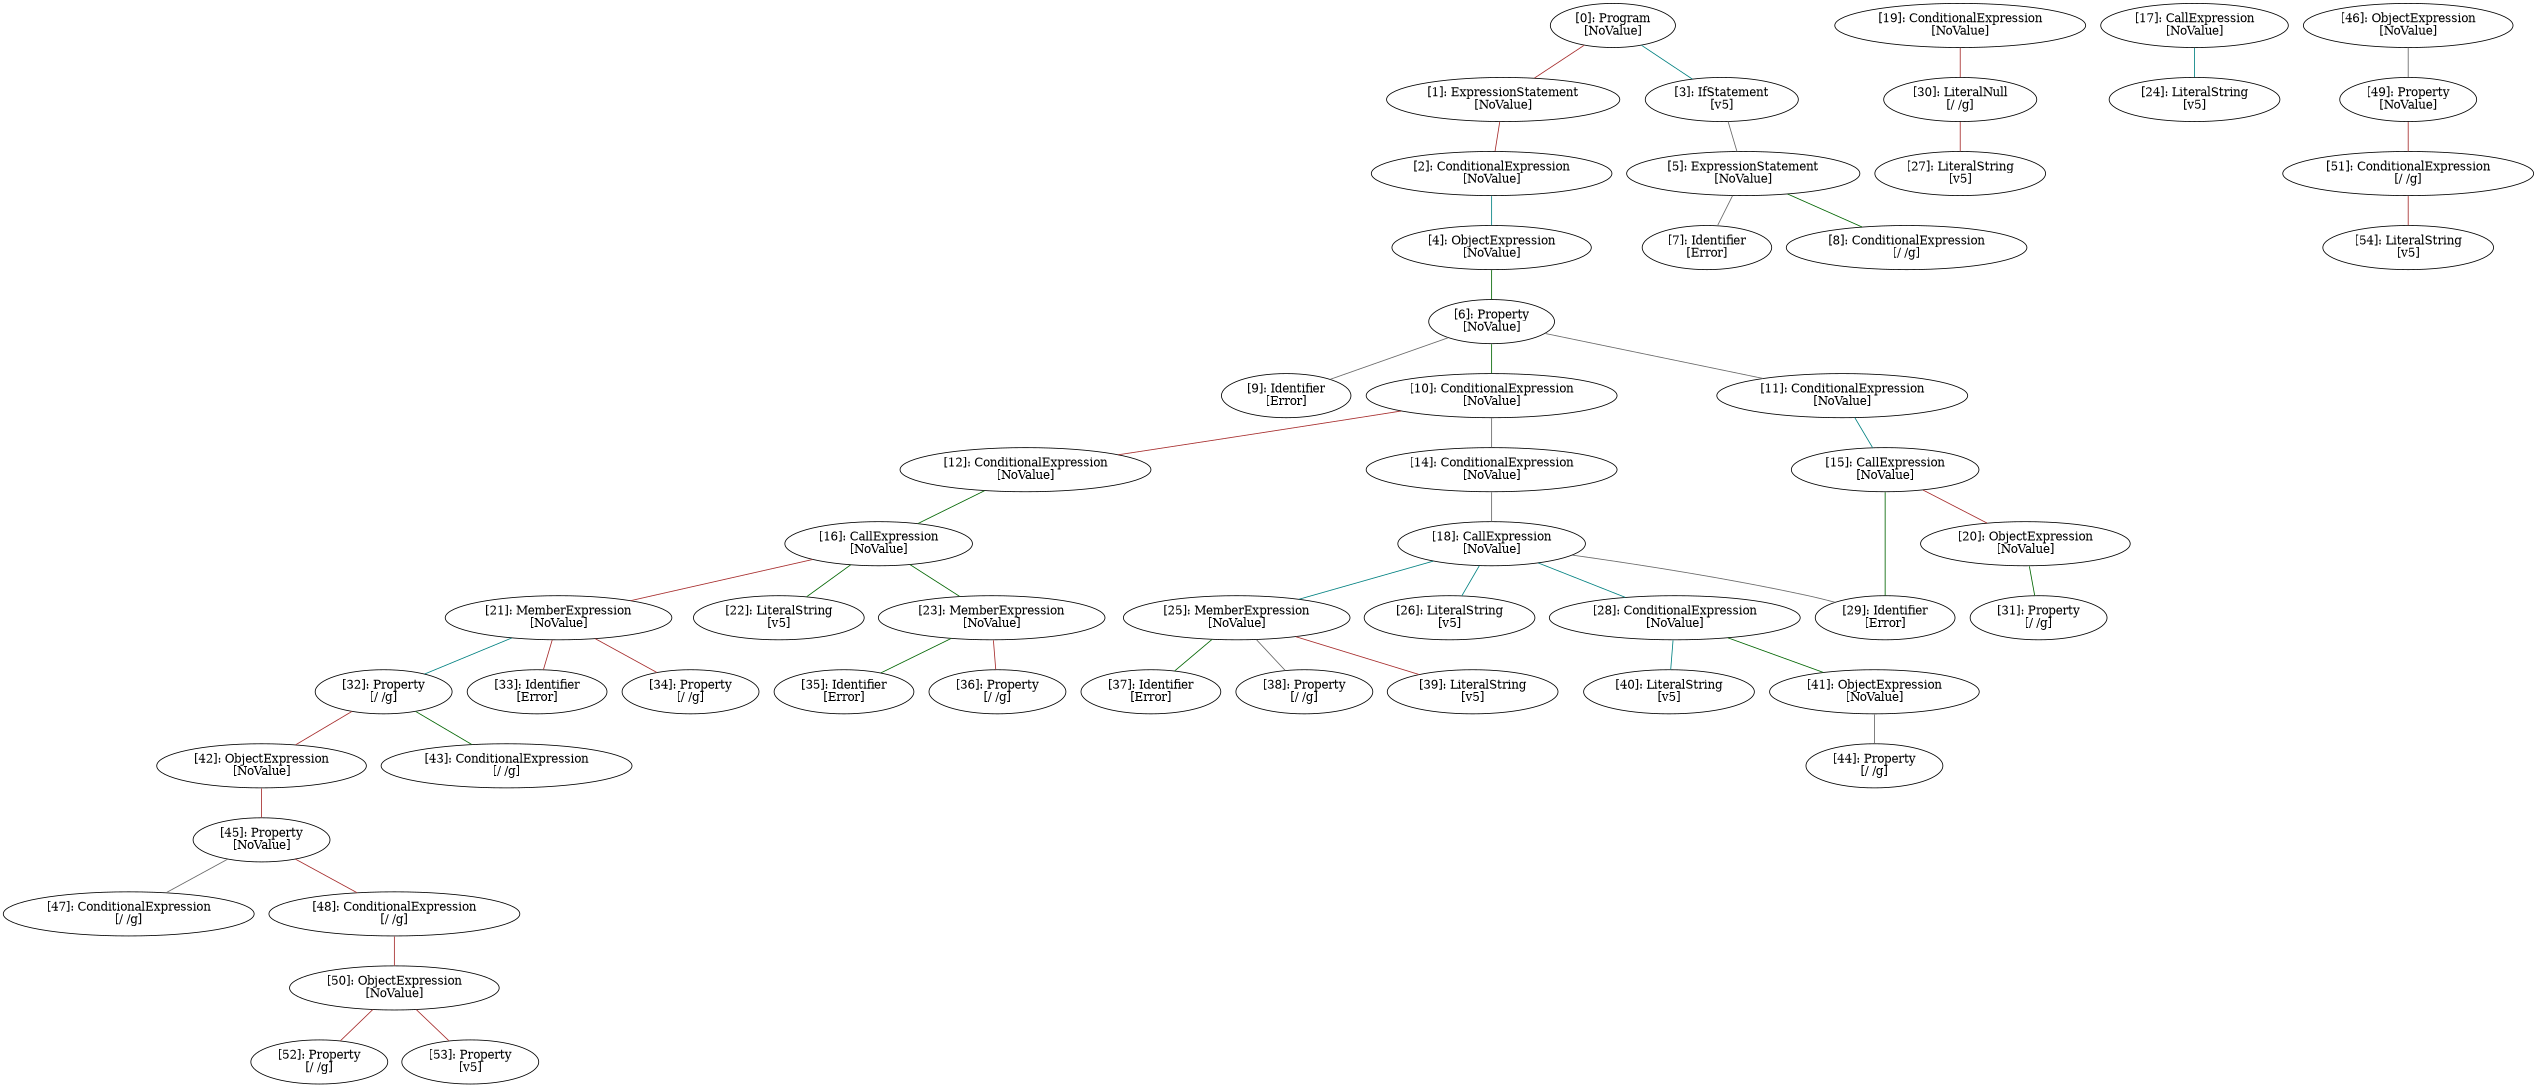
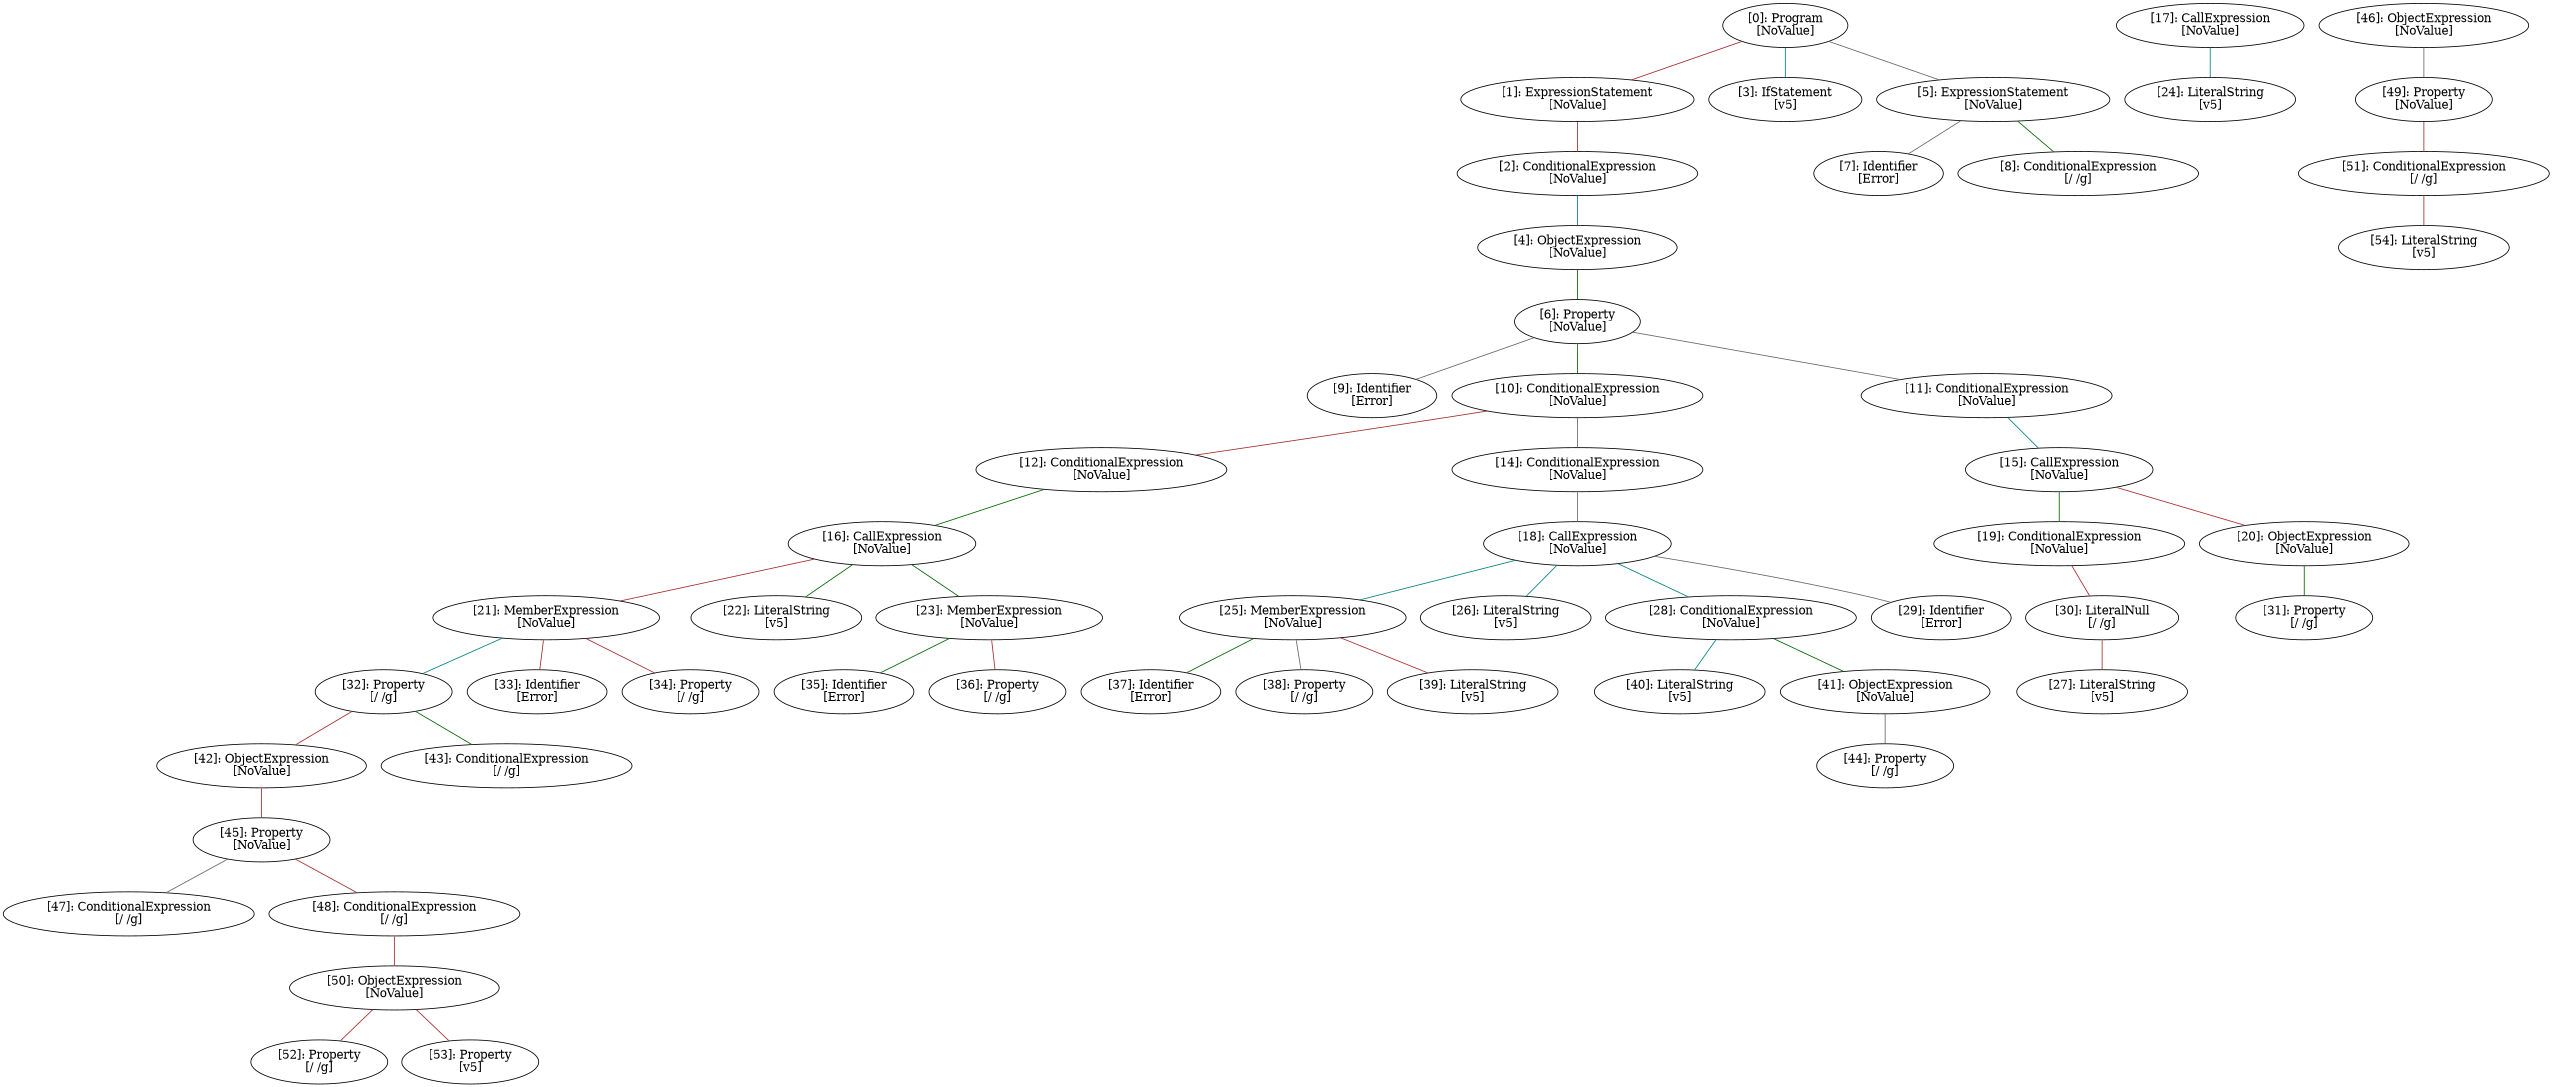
edge "[3]: IfStatement [v5]" -- "[5]: ExpressionStatement [NoValue]": now "[0]: Program [NoValue]" -- "[5]: ExpressionStatement [NoValue]"
edge "[15]: CallExpression [NoValue]" -- "[29]: Identifier [Error]": now "[15]: CallExpression [NoValue]" -- "[19]: ConditionalExpression [NoValue]"
